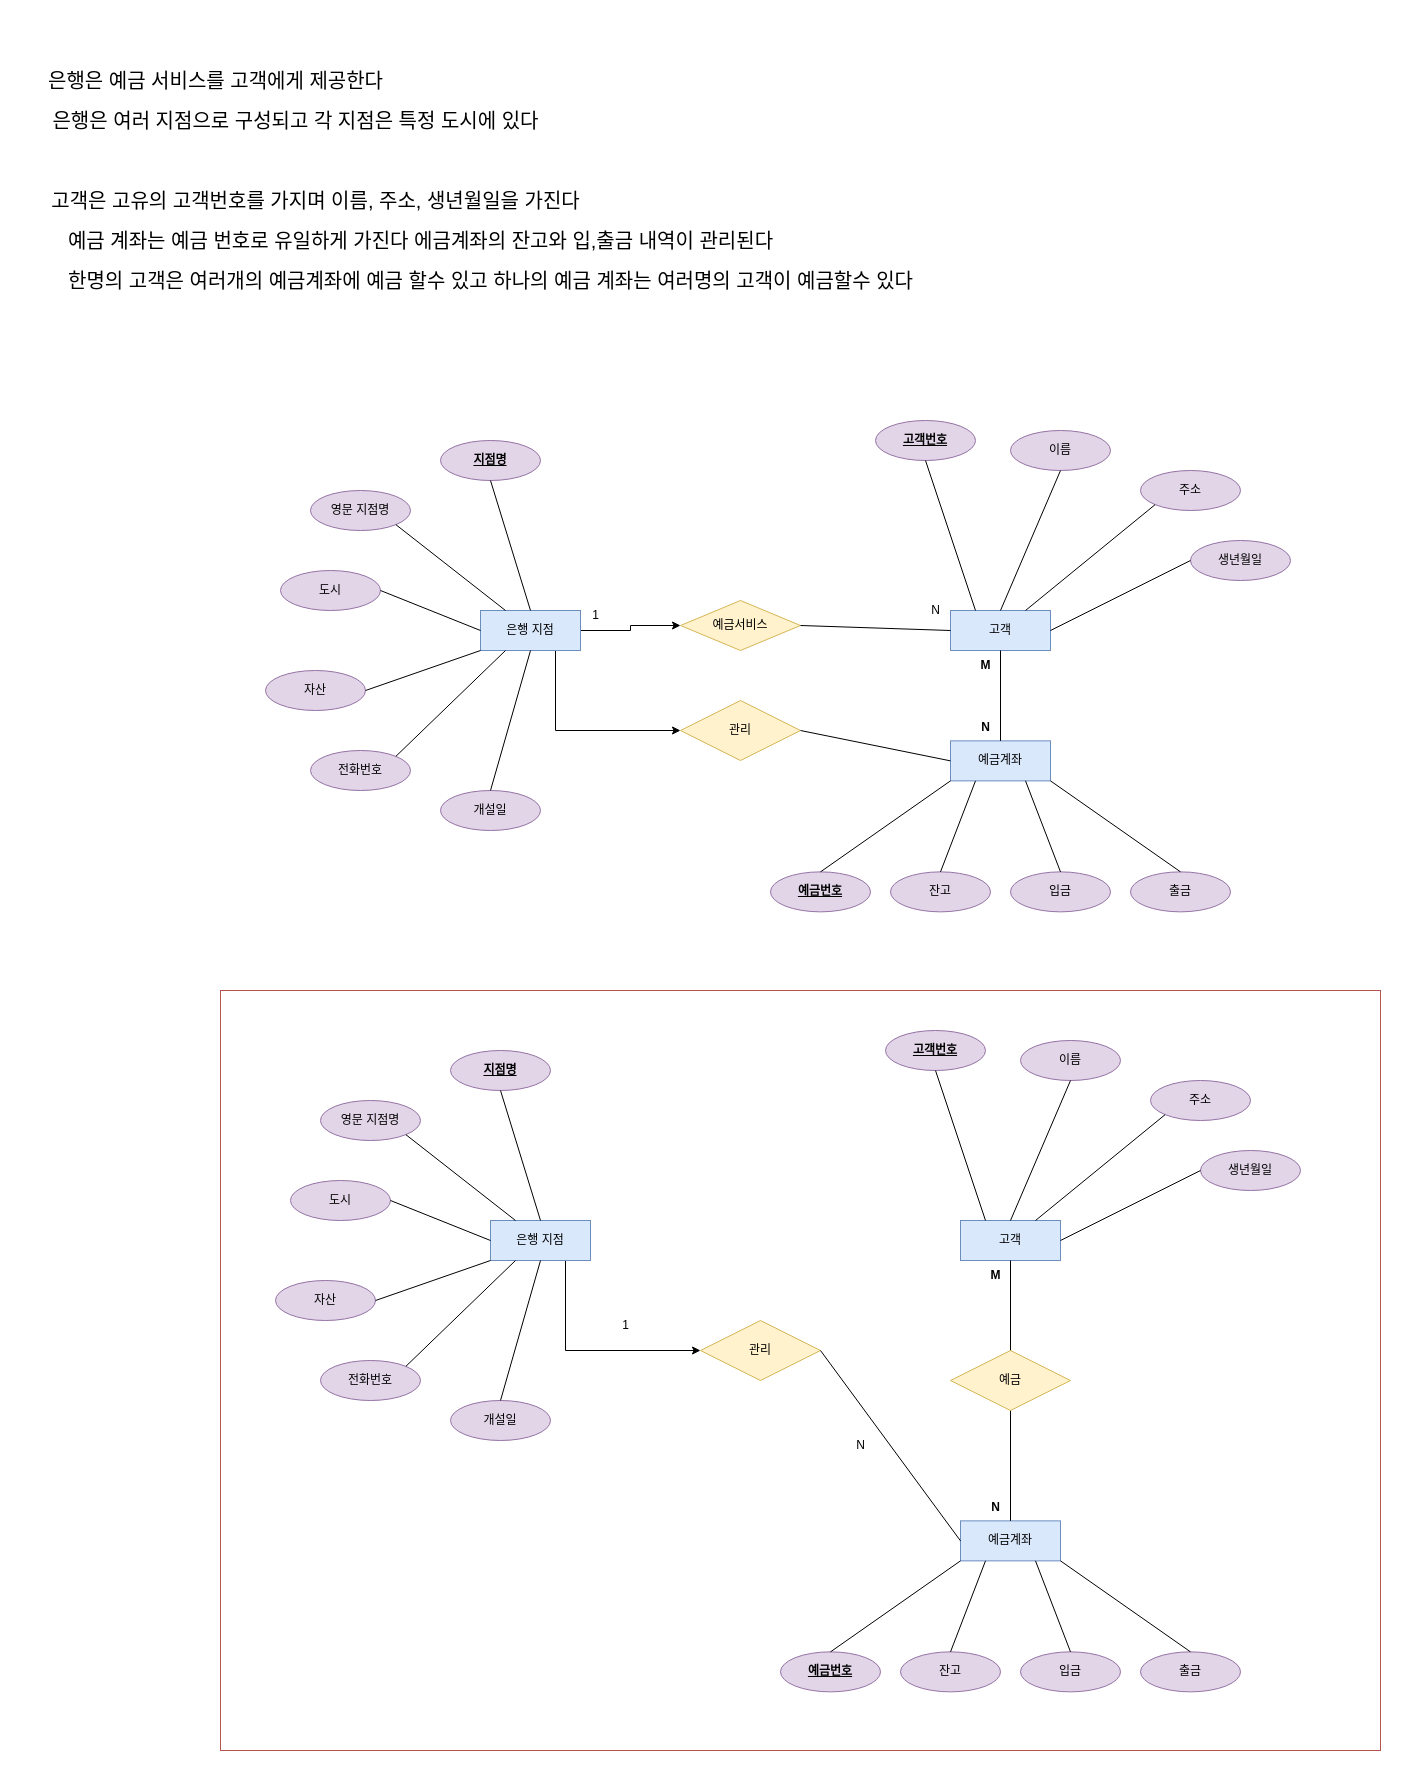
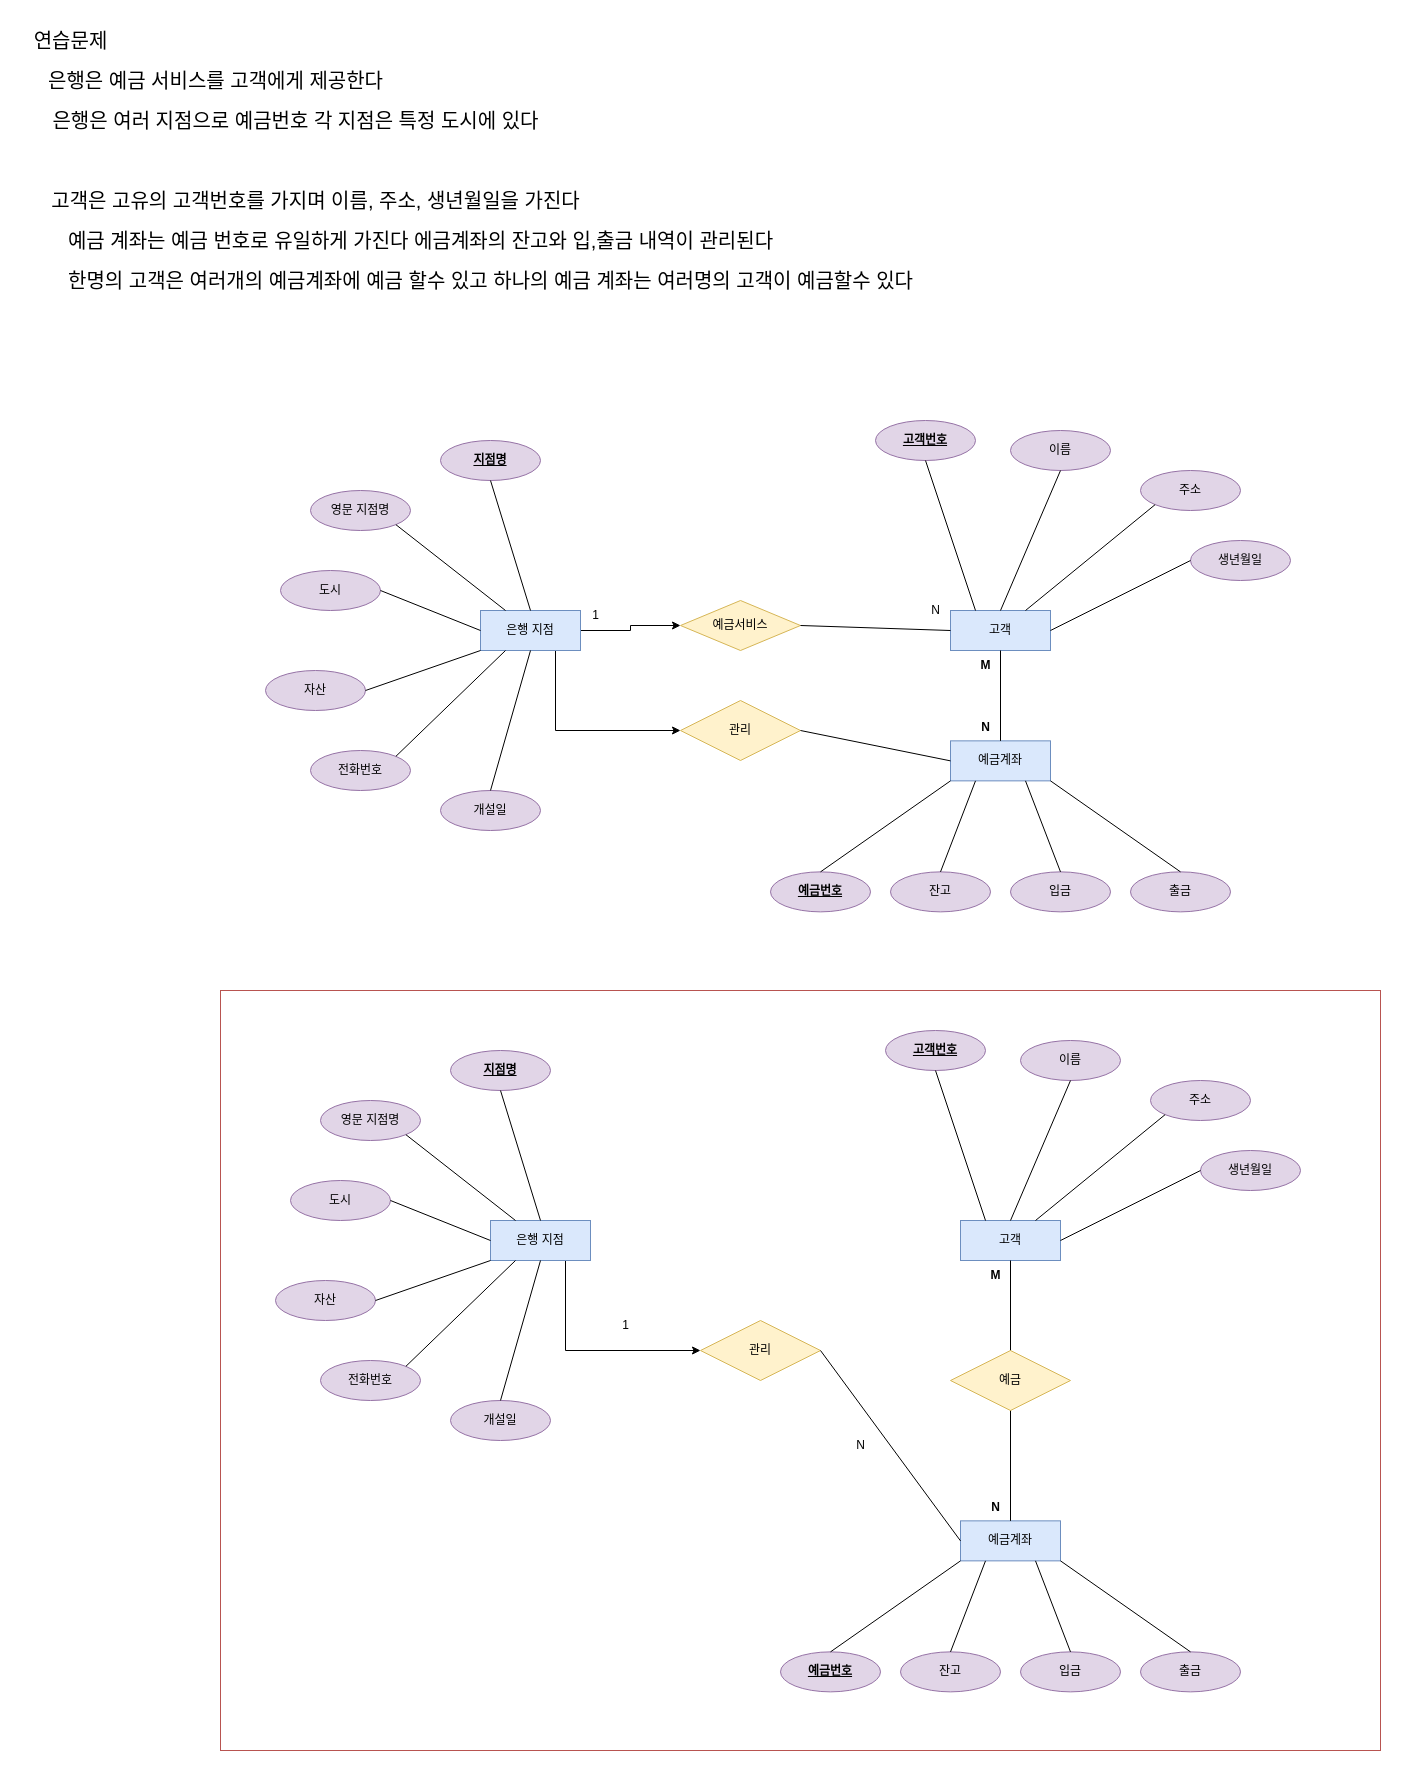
node "연습문제": added
node "은행은 여러 지점으로 구성되고 각 지점은 특정 도시에 있다": label "은행은 여러 지점으로 구성되고 각 지점은 특정 도시에 있다" -> "은행은 여러 지점으로 예금번호 각 지점은 특정 도시에 있다"
